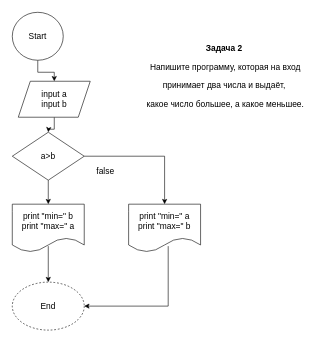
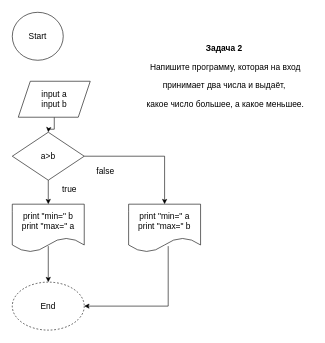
edge "Start" -> "input a input b": removed
node "true": added
